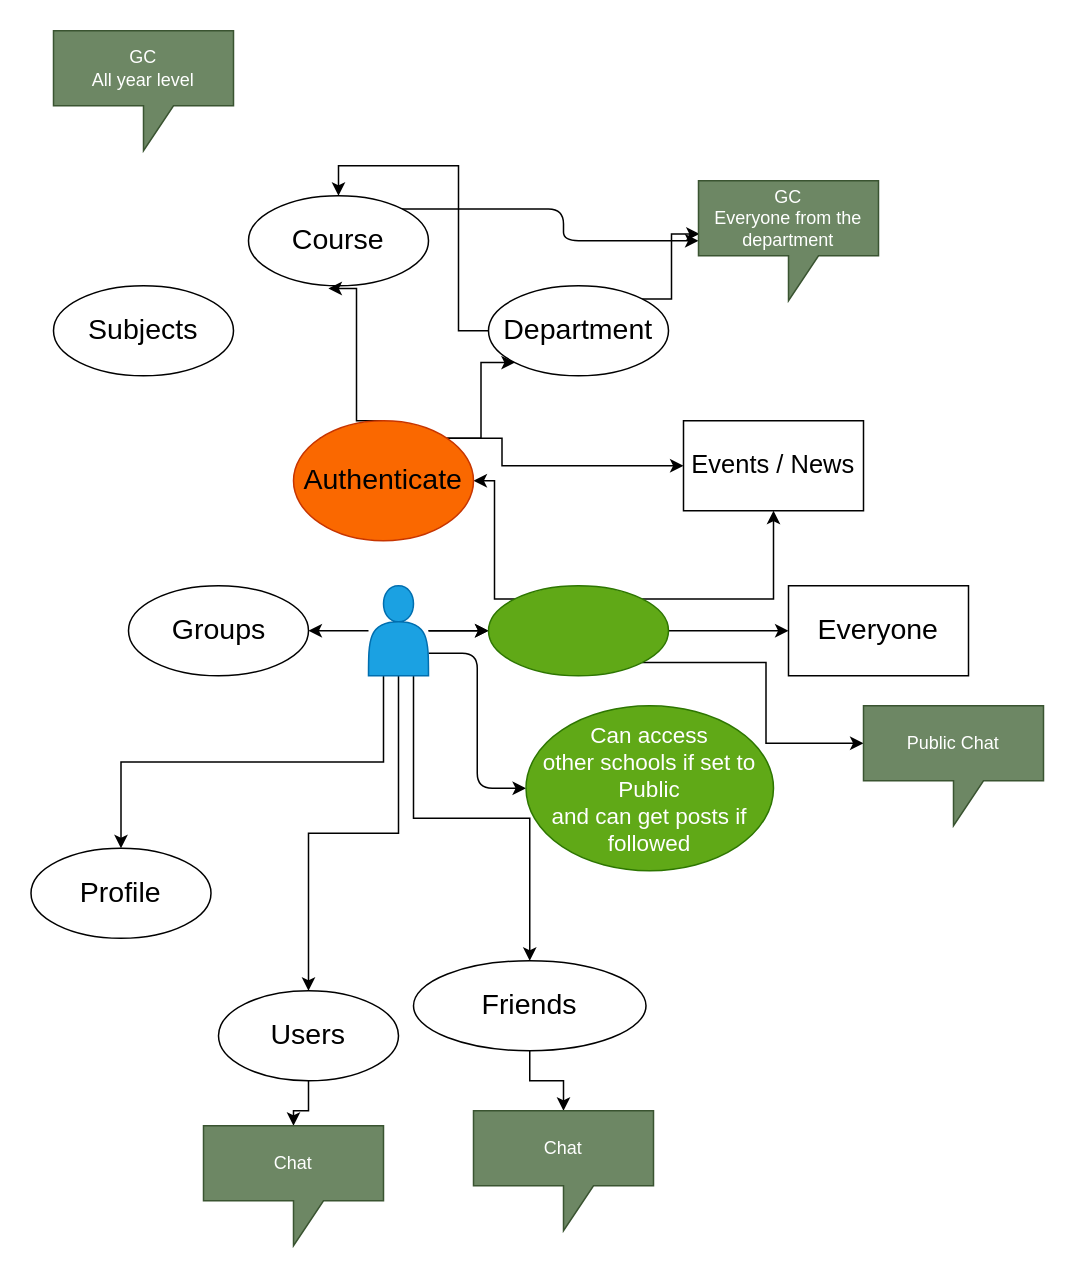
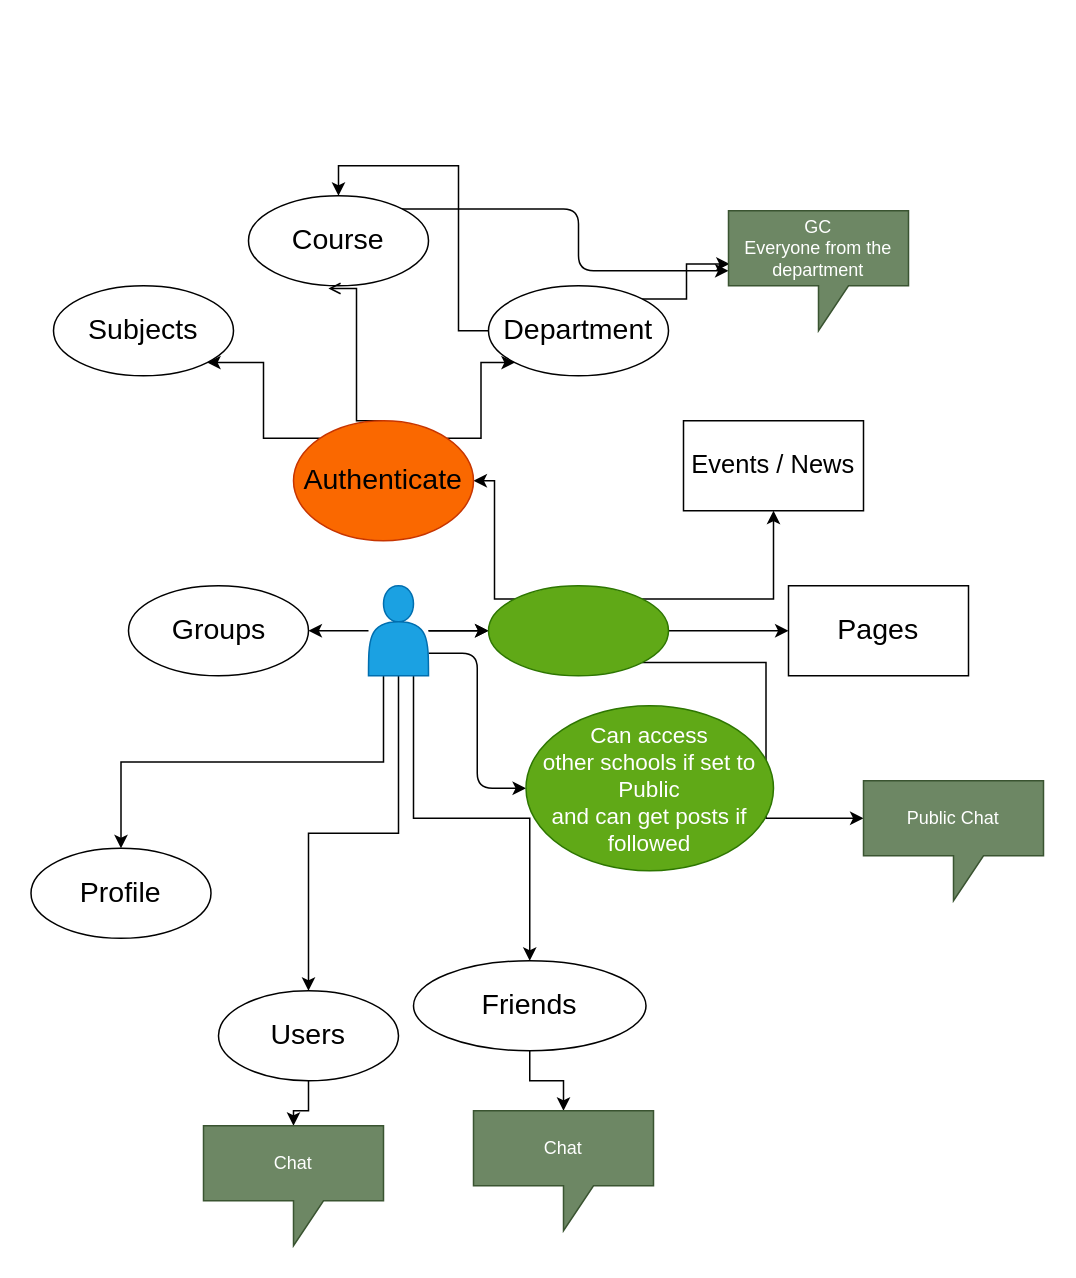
node "GC All year level": removed
node "GC Everyone from the department": moved (788, 241) -> (818, 271)
edge "Authenticate" -> "Course": arrowhead classic -> open
edge "Authenticate" -> "Events / News": now "Authenticate" -> "Subjects"
node "Everyone": label "Everyone" -> "Pages"
node "Public Chat": moved (953, 766) -> (953, 841)
